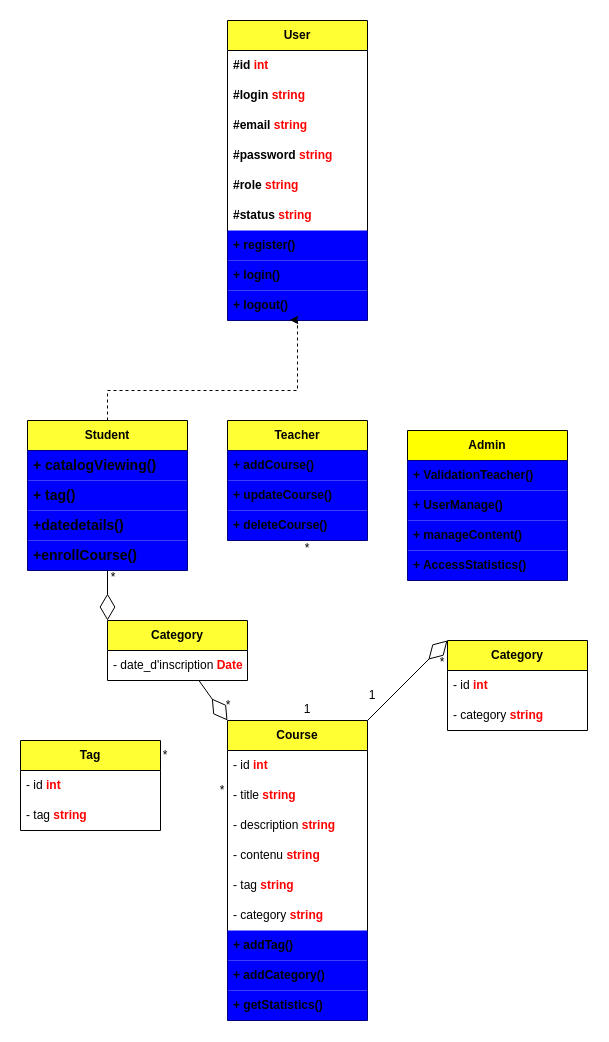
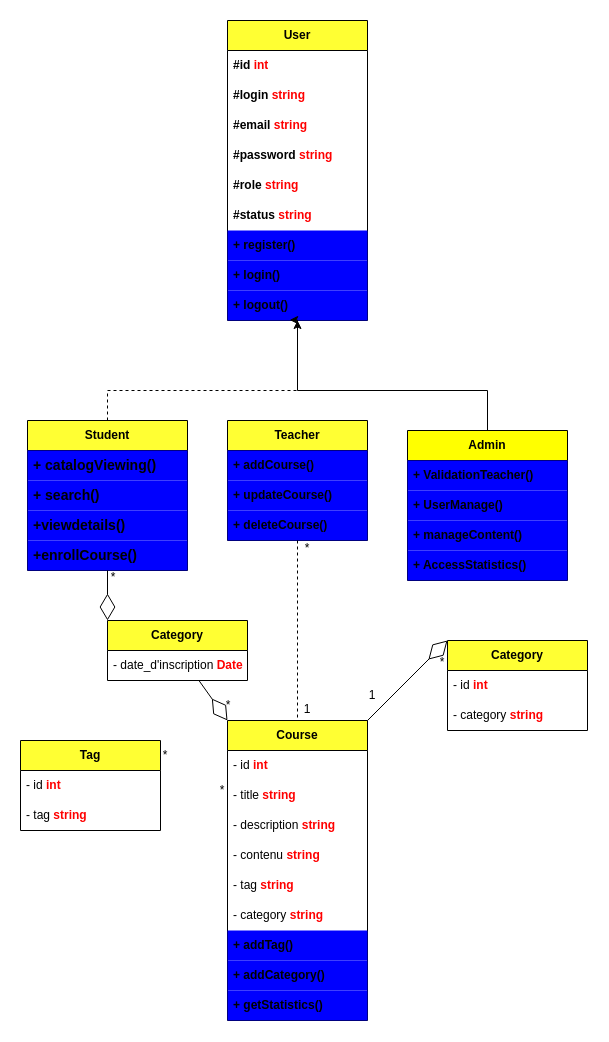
edge "Admin" -> "User": added
node "+ tag()": label "+ tag()" -> "+ search()"
node "+datedetails()": label "+datedetails()" -> "+viewdetails()"
edge "Teacher" -- "Course": added
